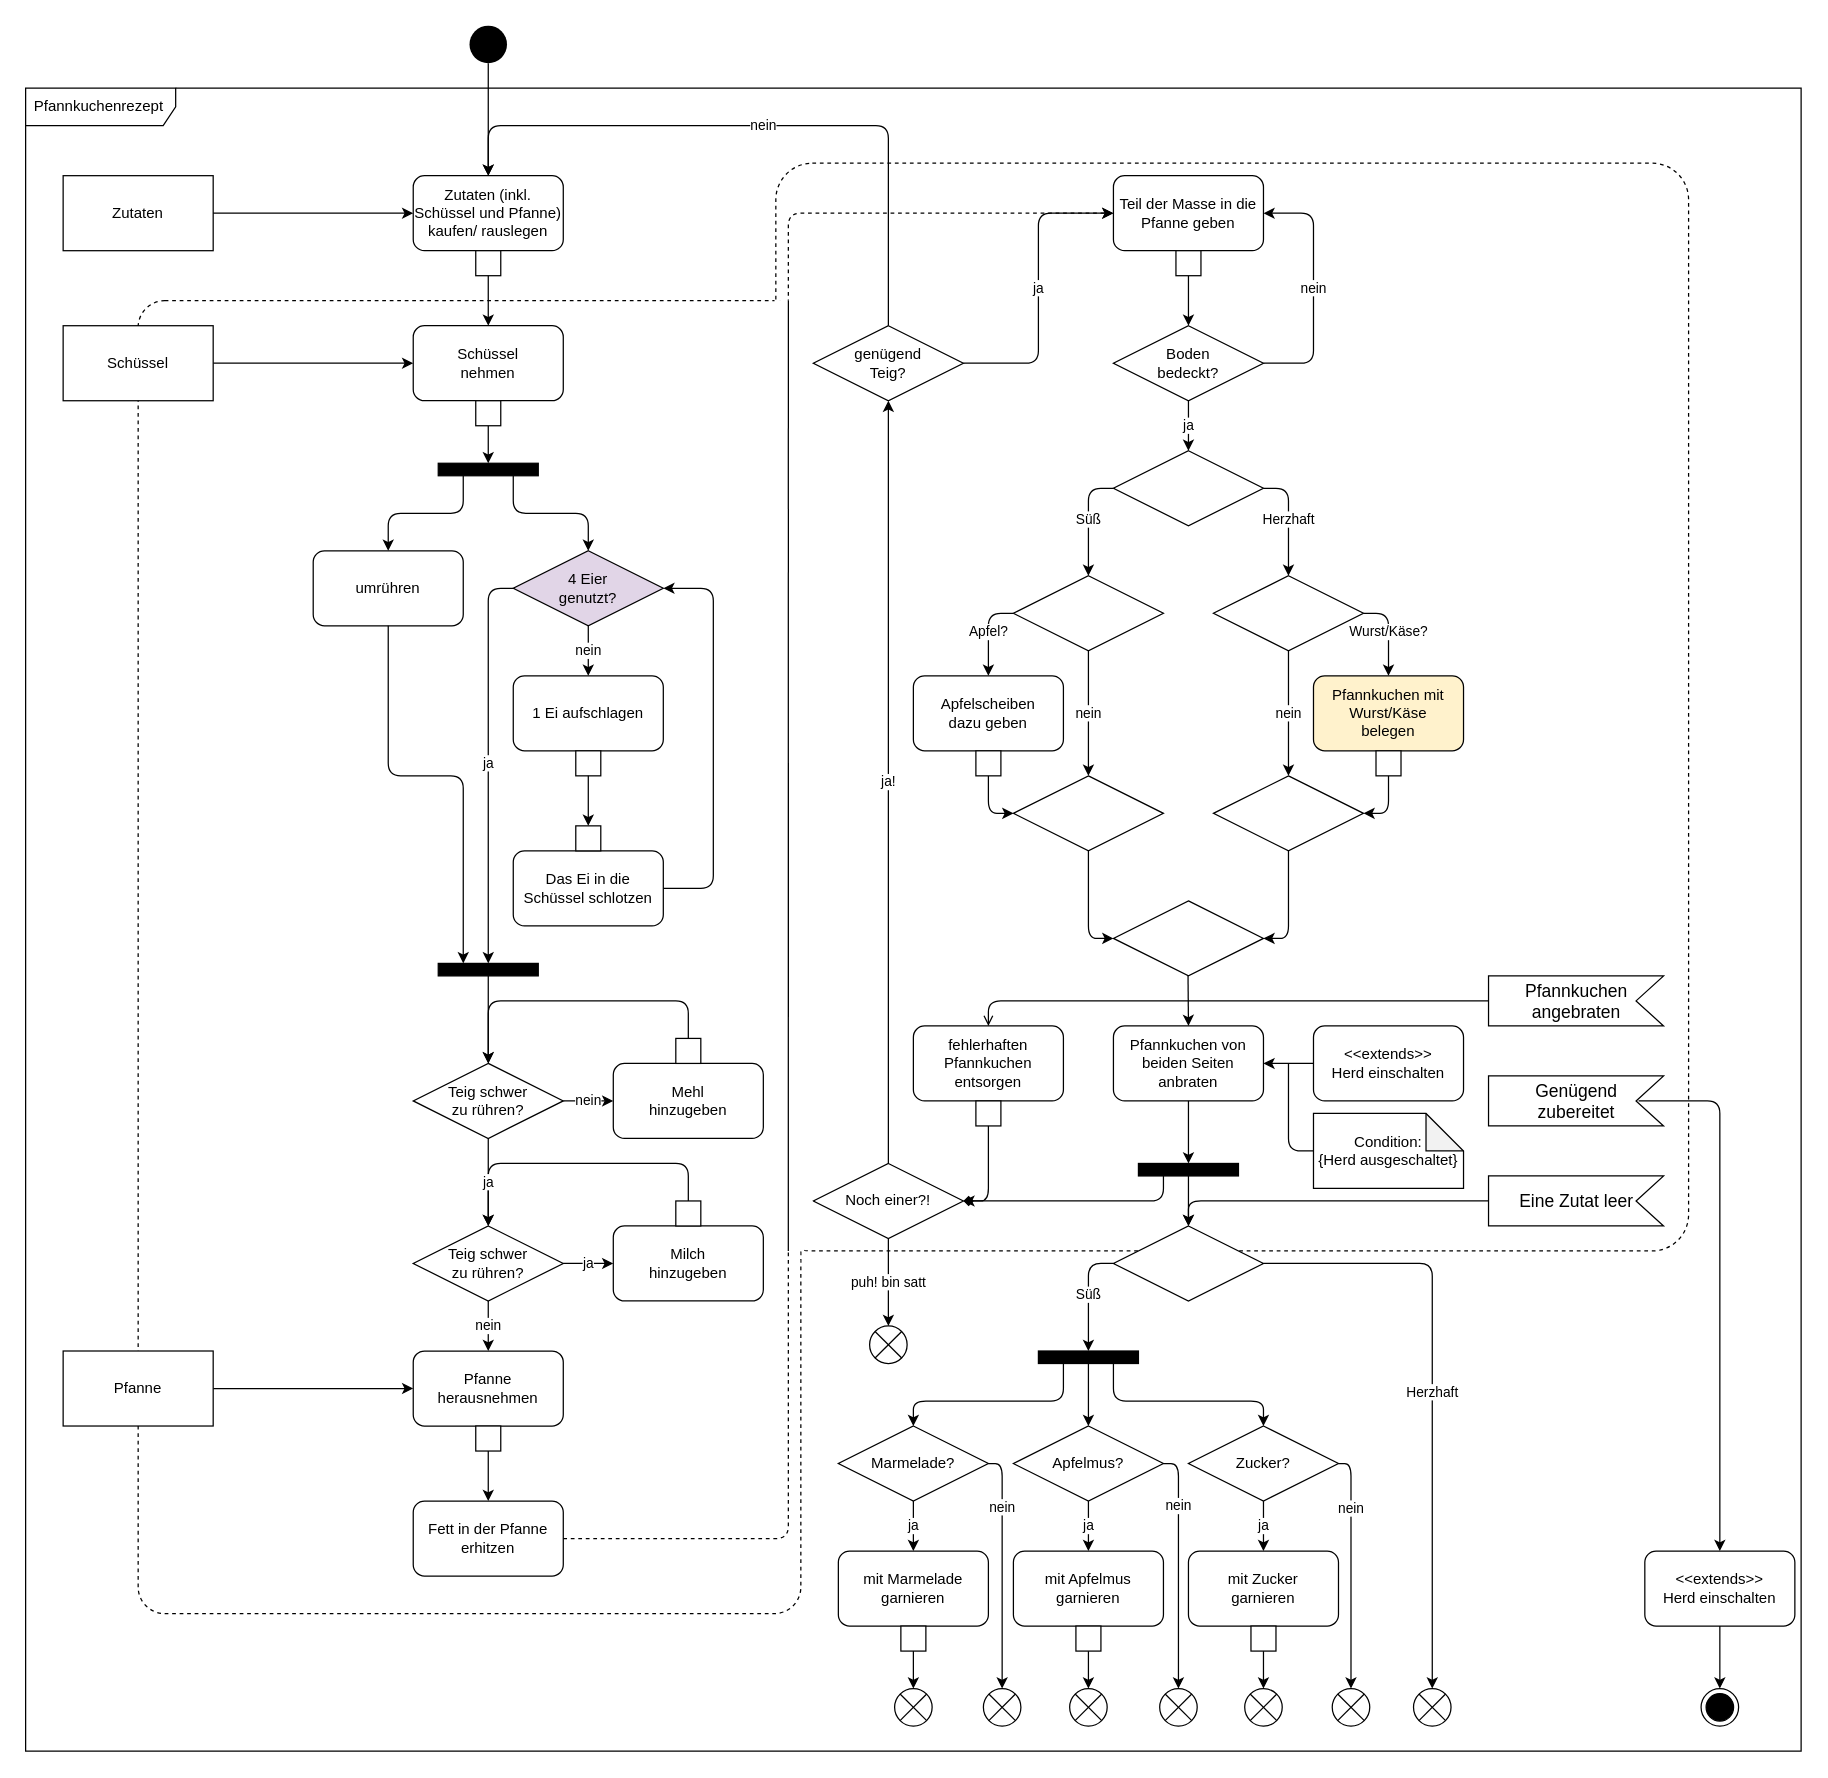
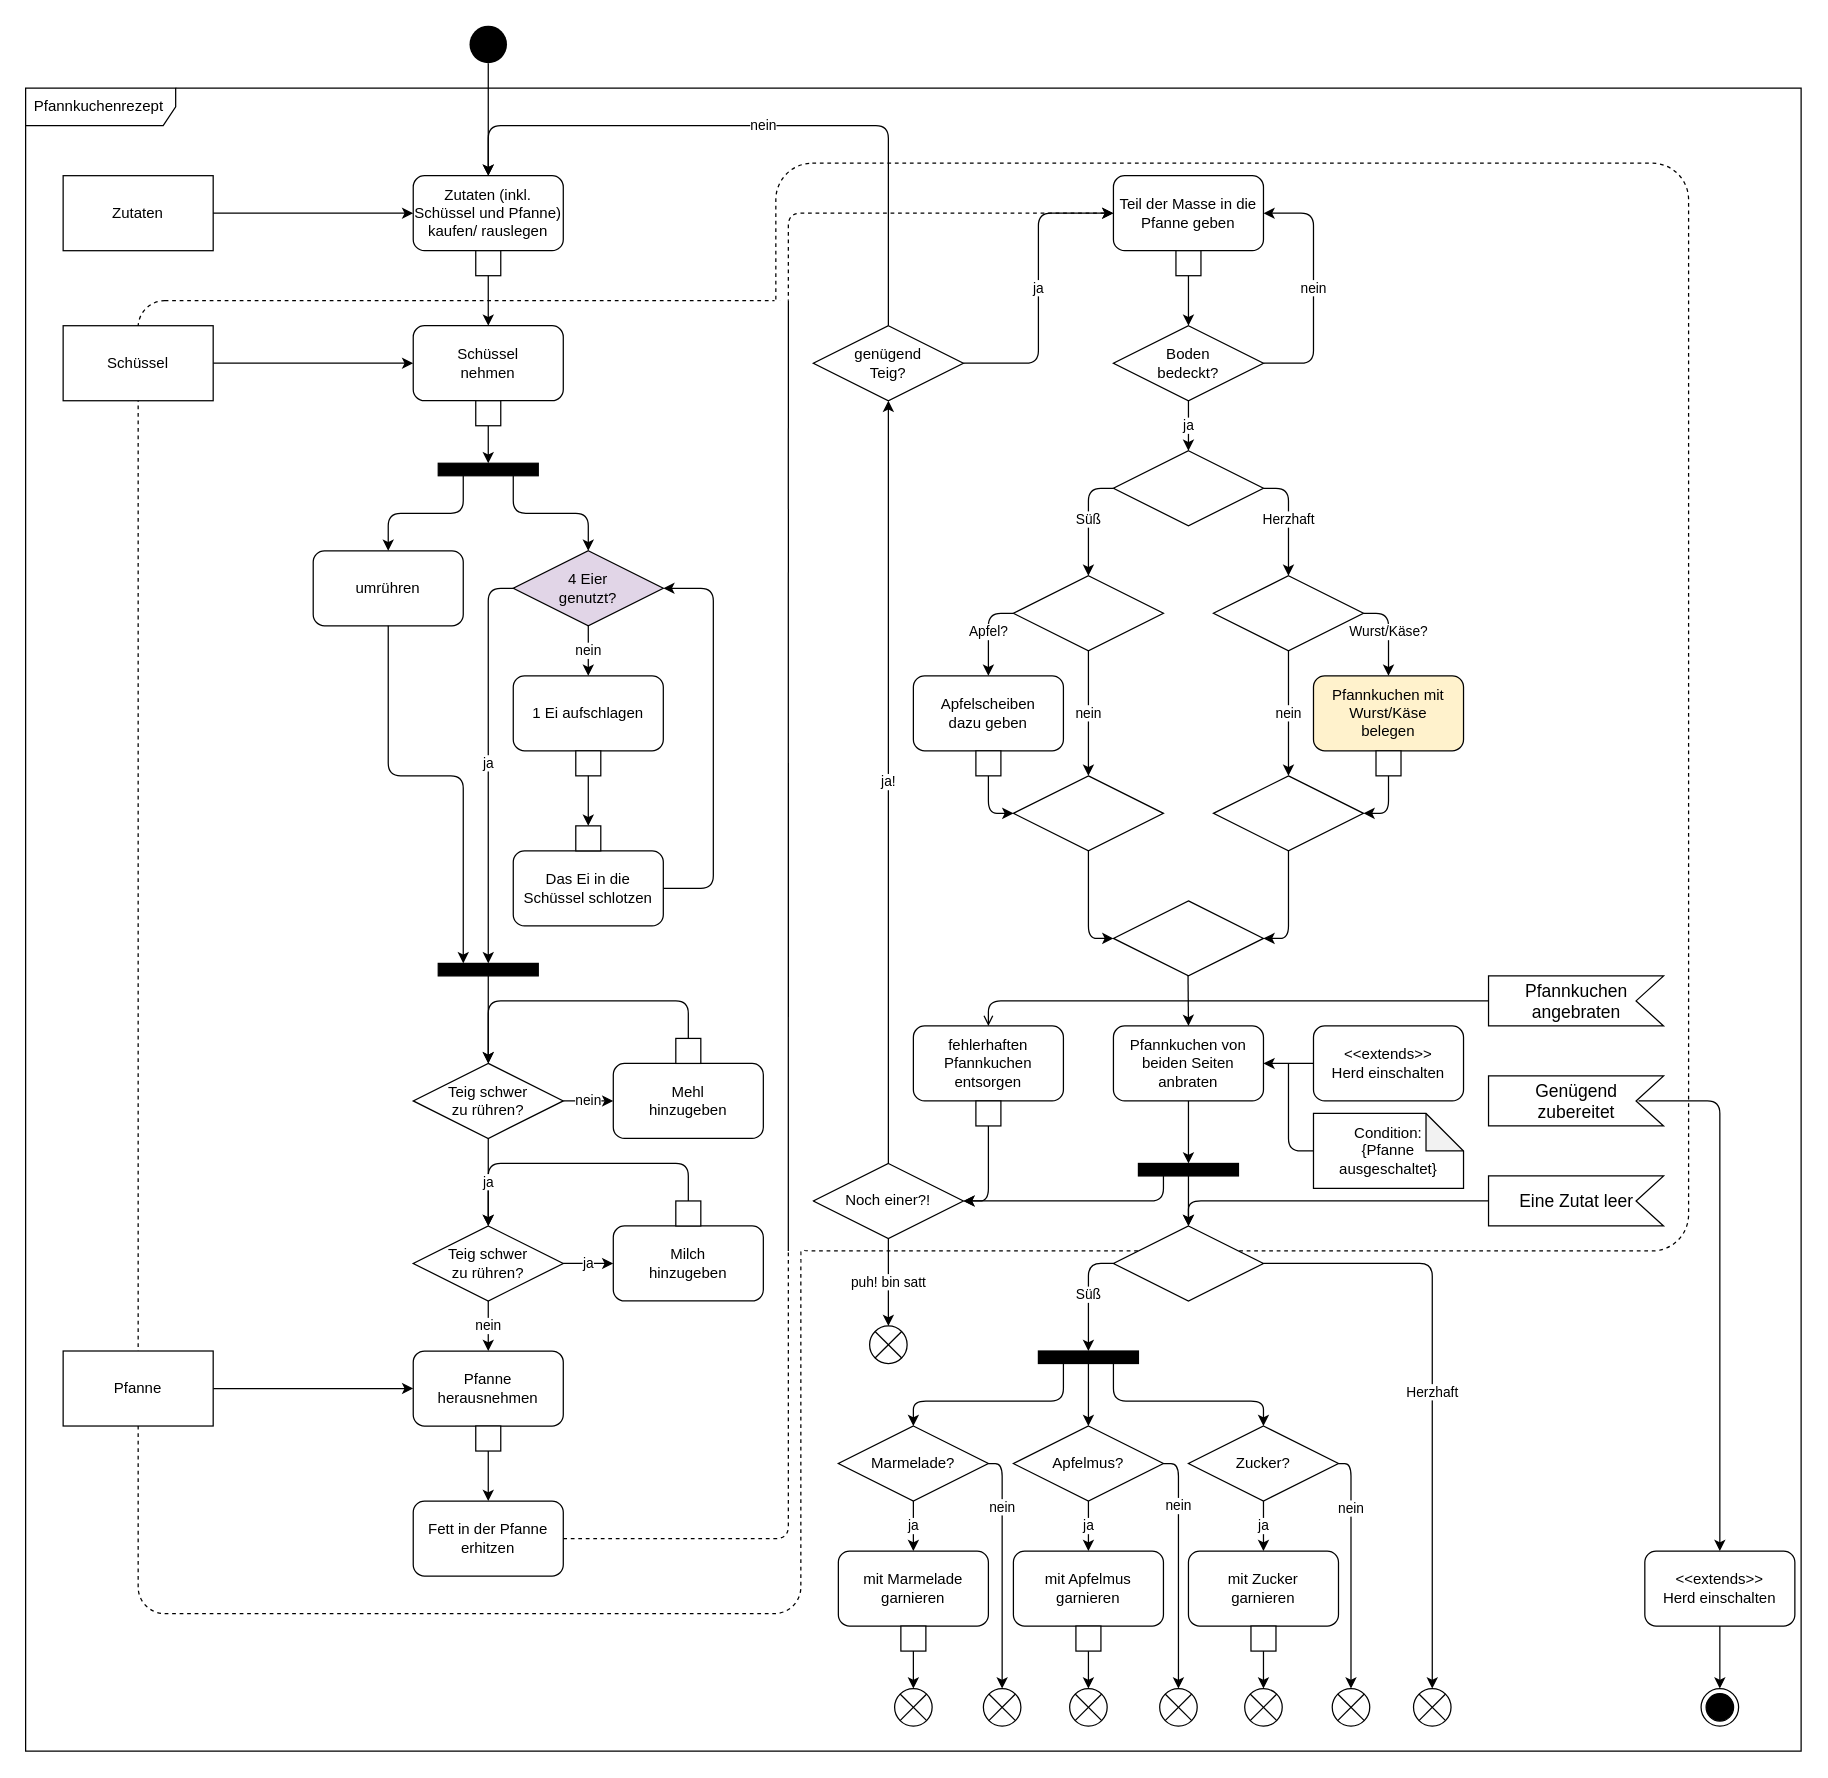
node "Condition: {Herd ausgeschaltet}": label "Condition: {Herd ausgeschaltet}" -> "Condition: {Pfanne ausgeschaltet}"
edge "fehlerhaften Pfannkuchen entsorgen" -> "Noch einer?!": arrowhead diamond -> classic
